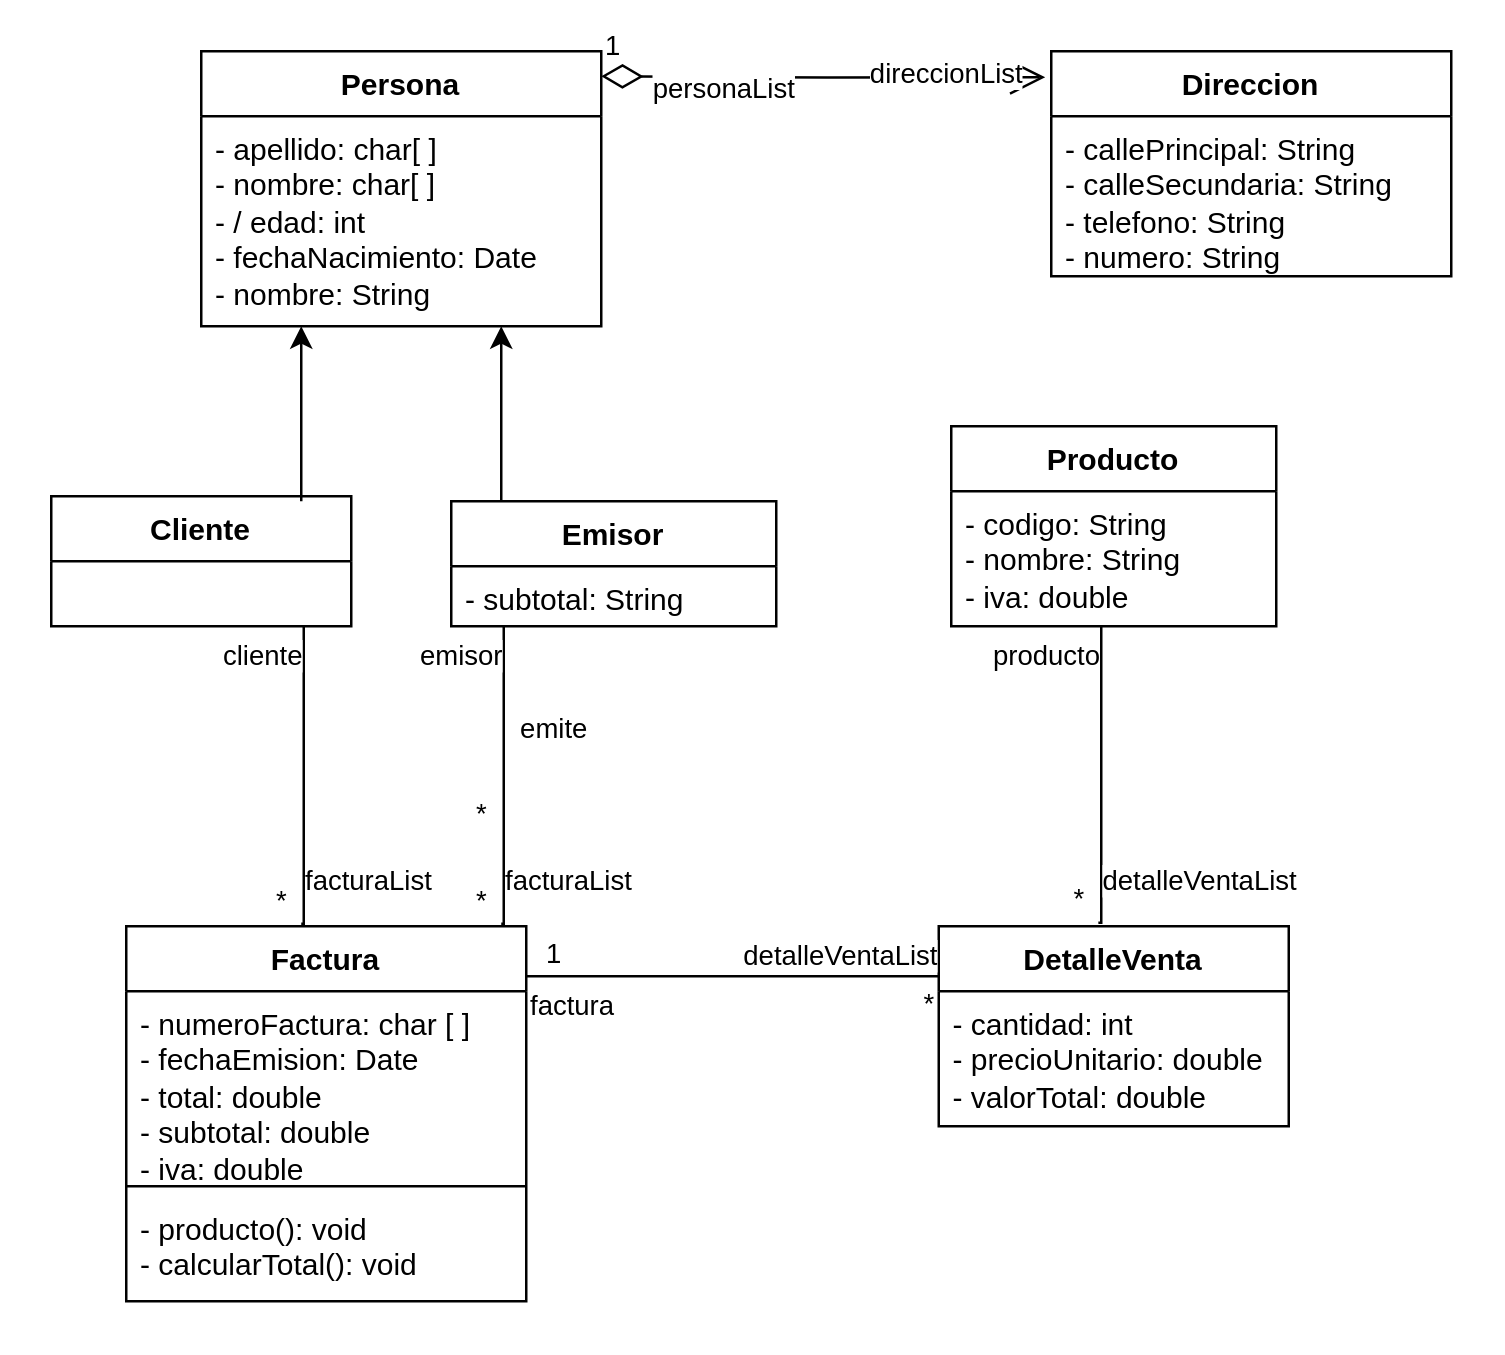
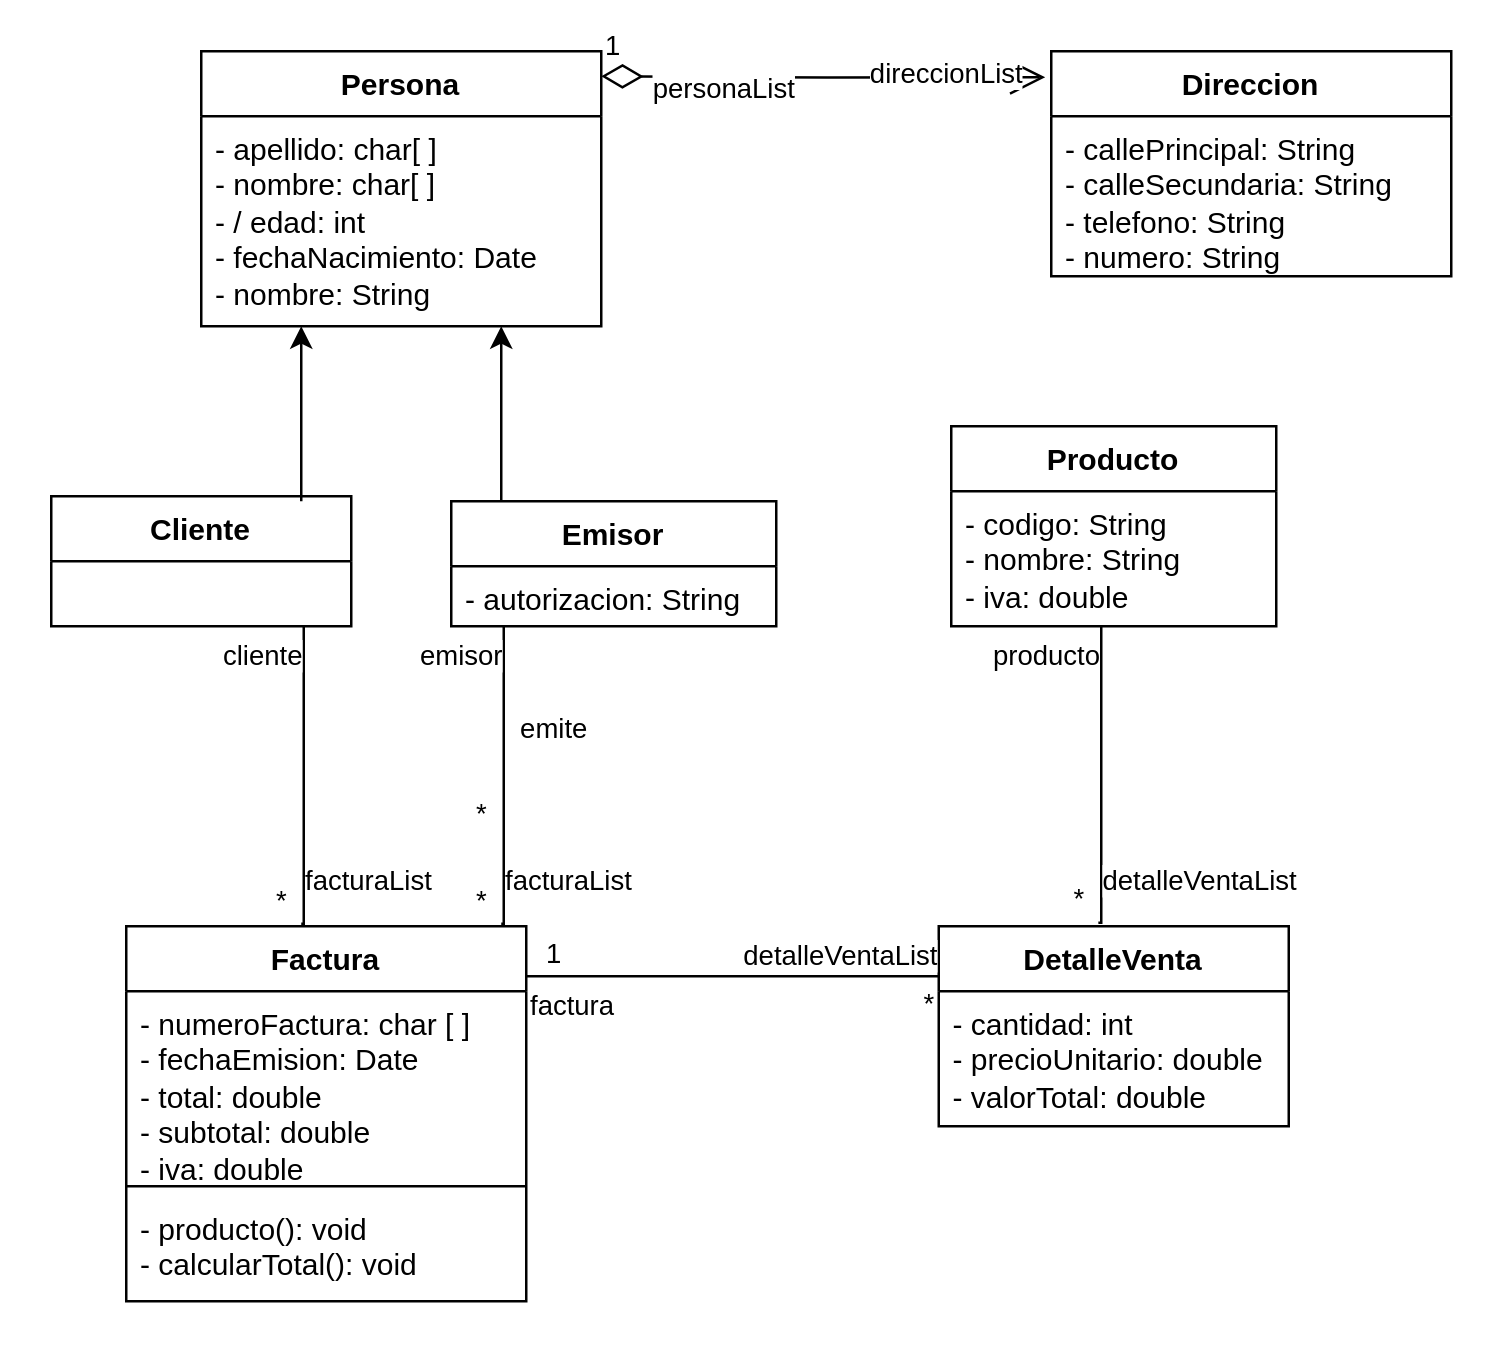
node "- subtotal: String": label "- subtotal: String" -> "- autorizacion: String"
